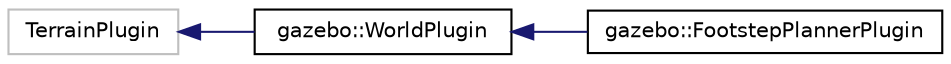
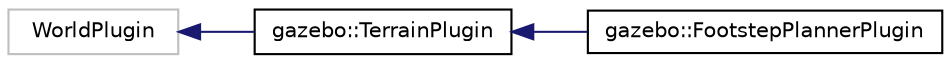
node "TerrainPlugin": label "TerrainPlugin" -> "WorldPlugin"
node "gazebo::WorldPlugin": label "gazebo::WorldPlugin" -> "gazebo::TerrainPlugin"
